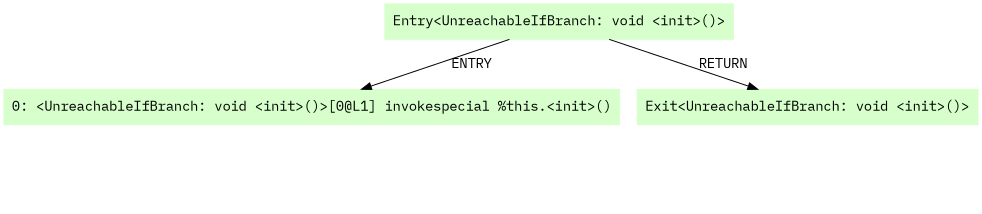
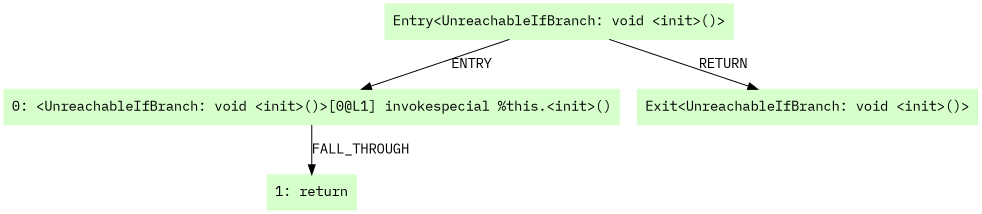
node "1: return": added
